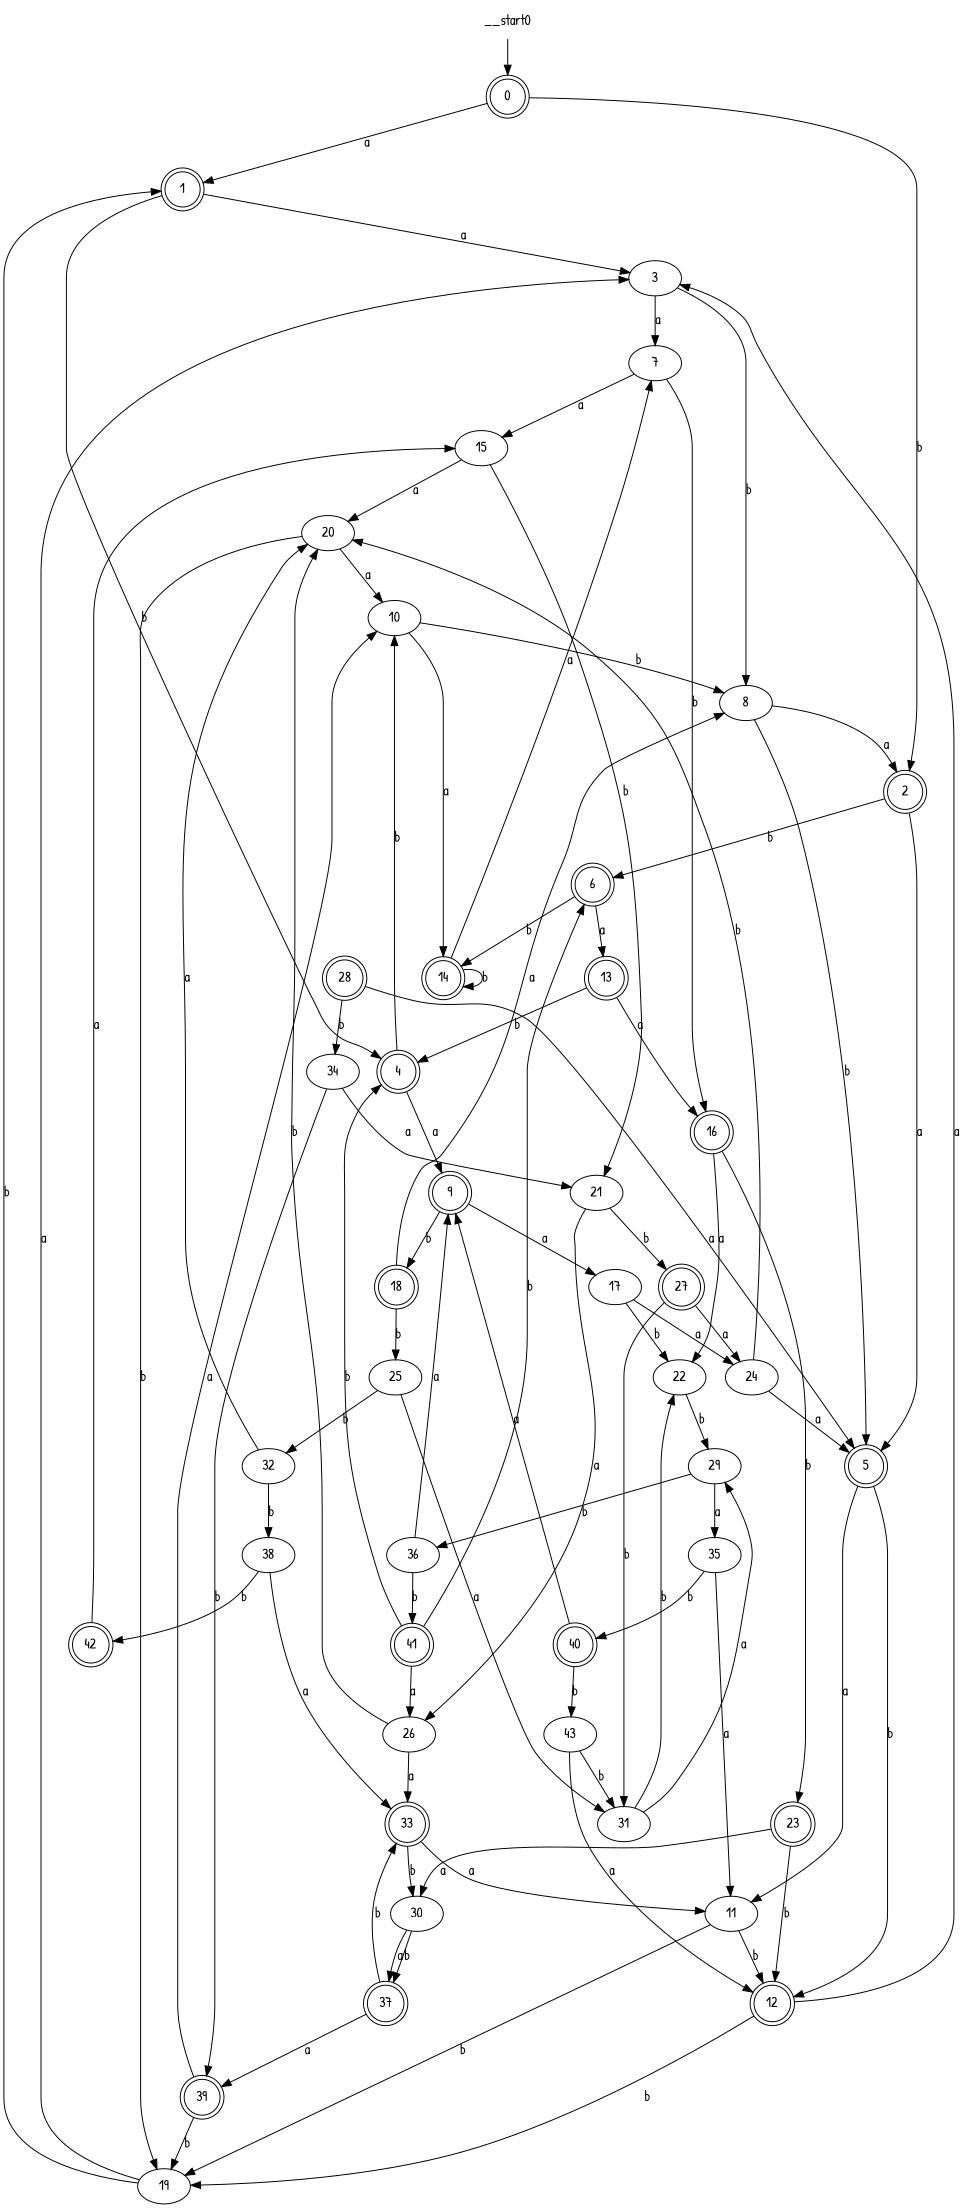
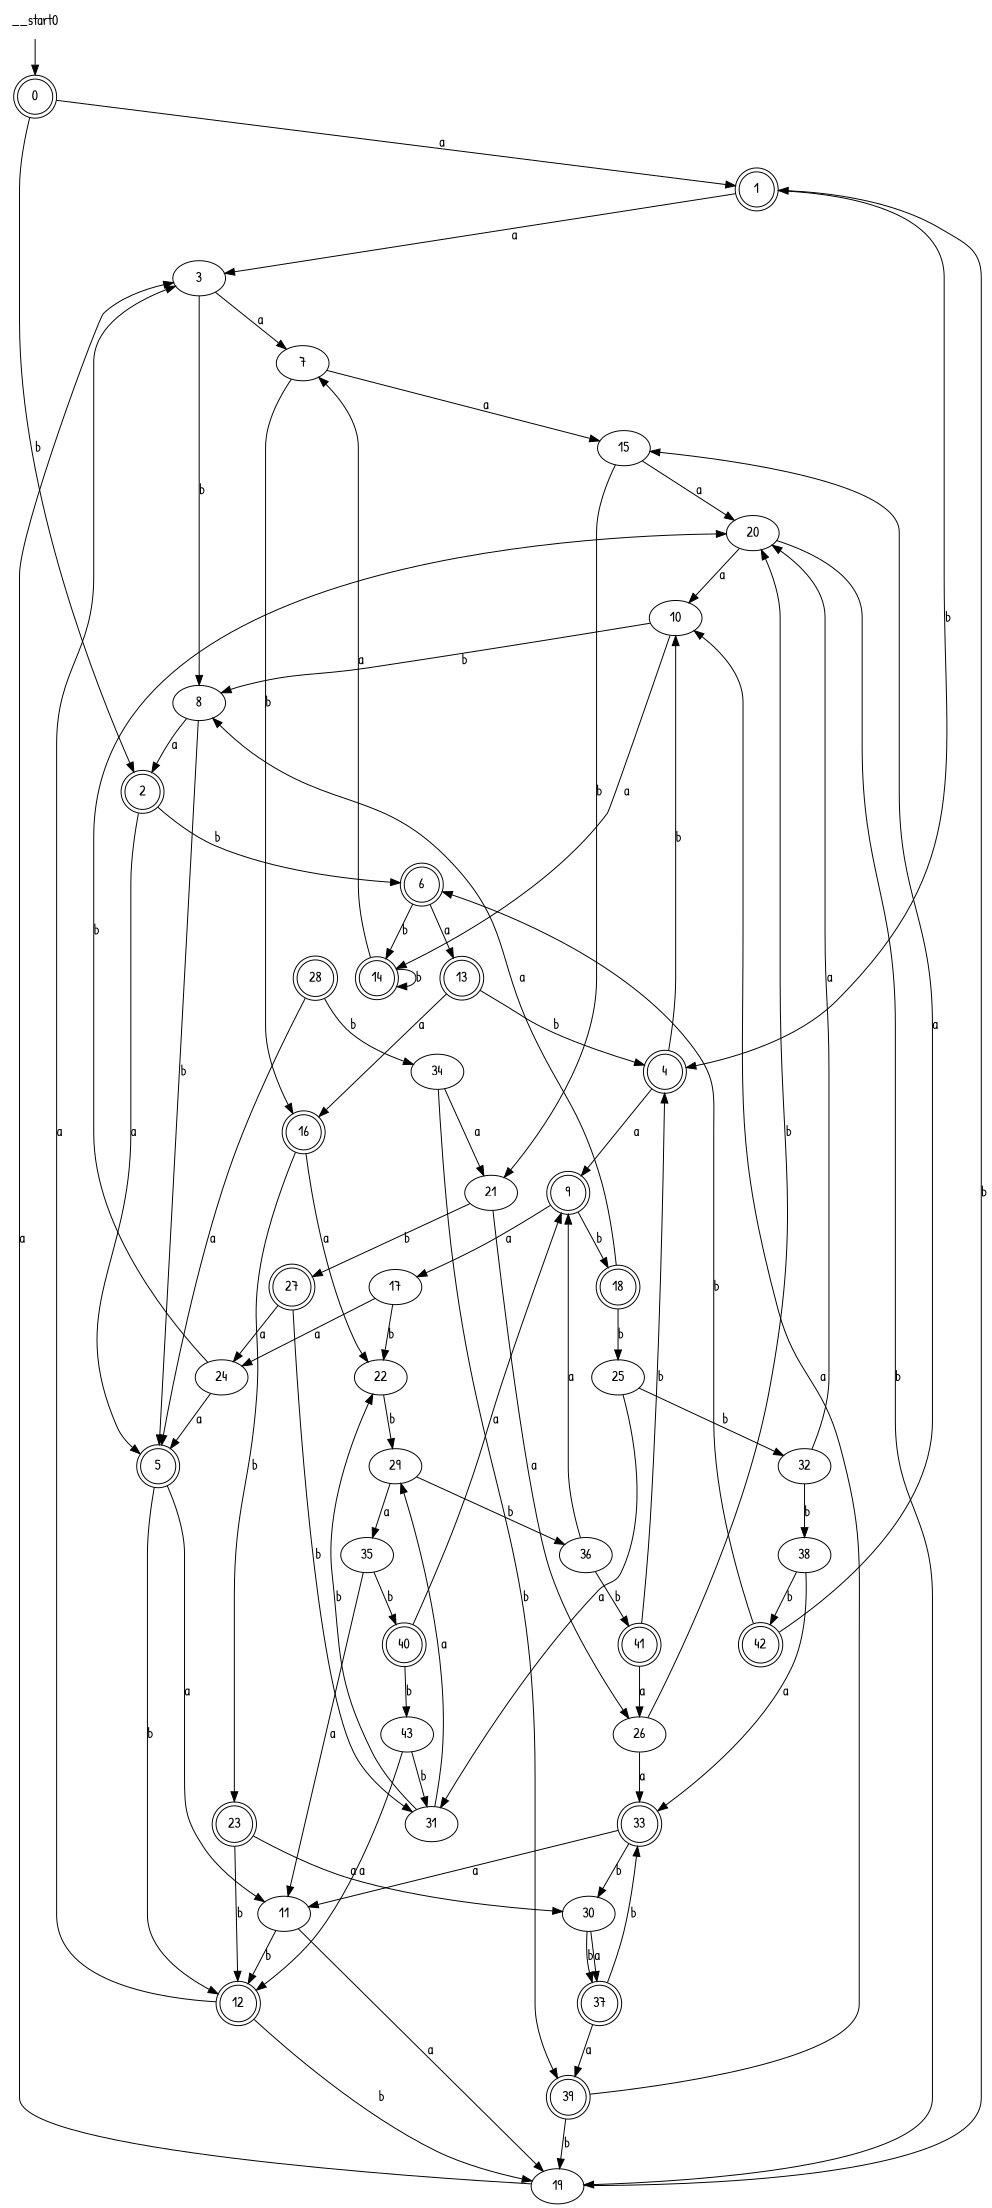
edge "41" -> "6": now "42" -> "6"
edge "11" -> "19": label "b" -> "a"
